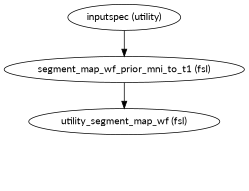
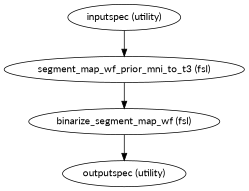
node "segment_map_wf_prior_mni_to_t1 (fsl)": label "segment_map_wf_prior_mni_to_t1 (fsl)" -> "segment_map_wf_prior_mni_to_t3 (fsl)"
node "utility_segment_map_wf (fsl)": label "utility_segment_map_wf (fsl)" -> "binarize_segment_map_wf (fsl)"
node "outputspec (utility)": added
